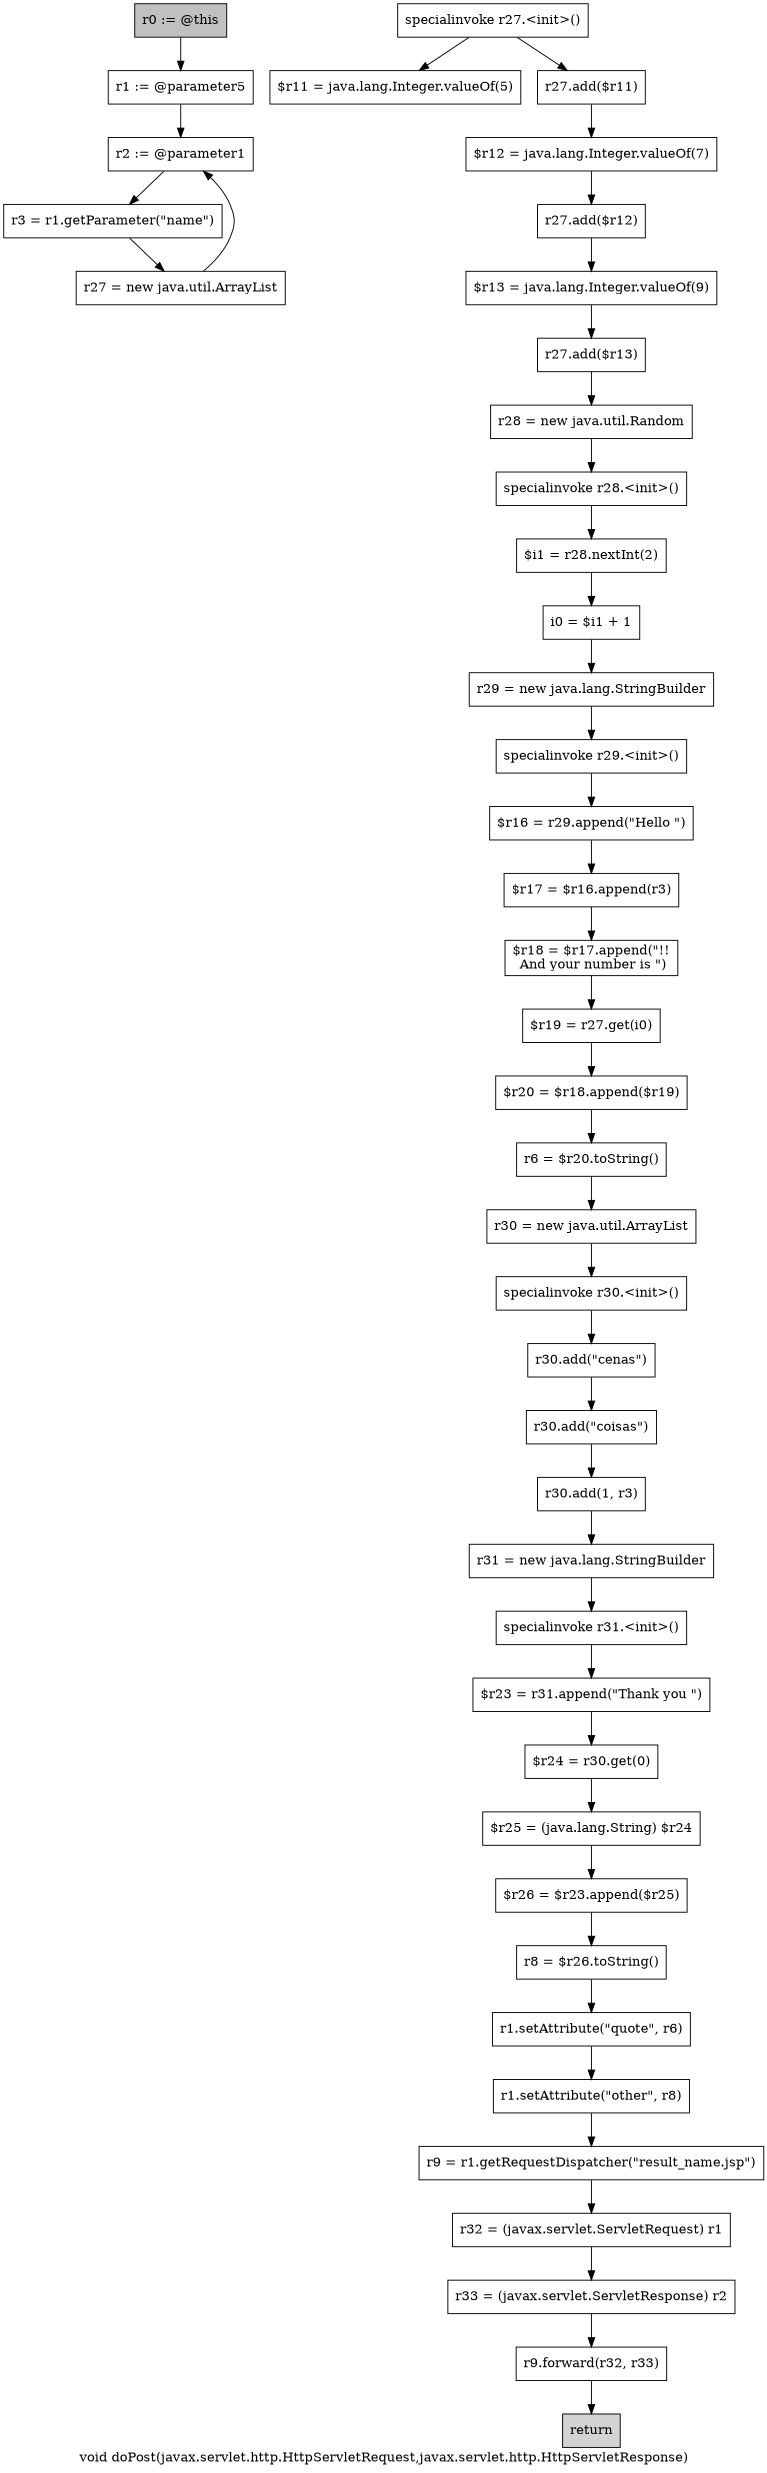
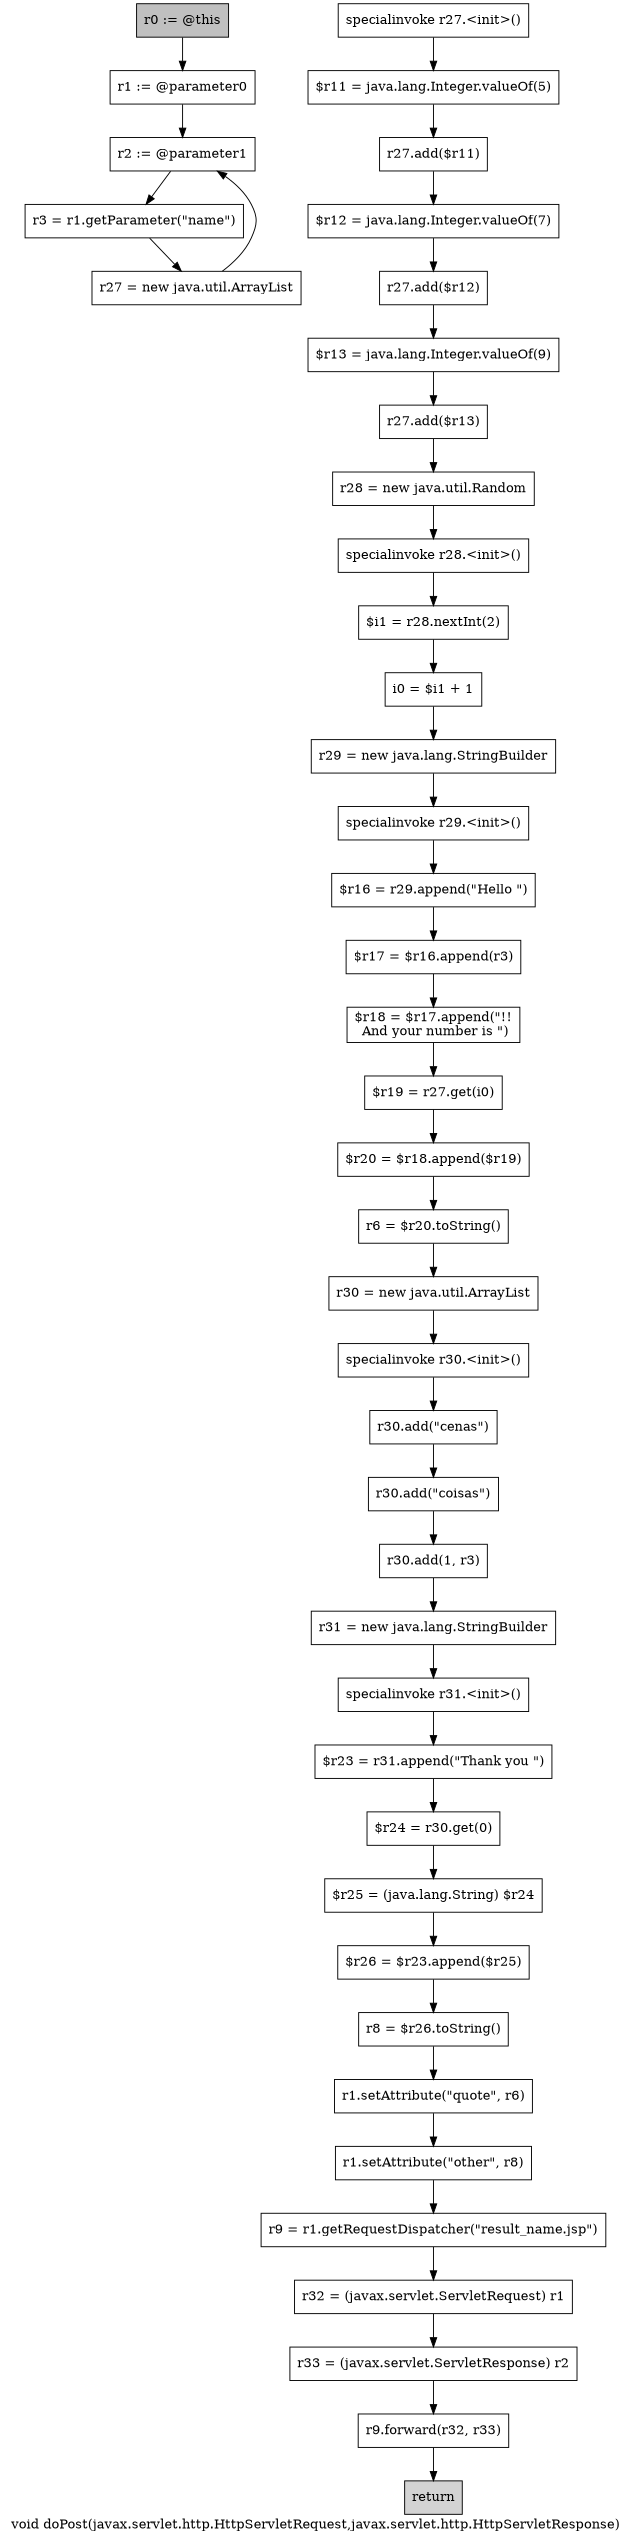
edge "specialinvoke r27.<init>()" -> "r27.add($r11)": now "$r11 = java.lang.Integer.valueOf(5)" -> "r27.add($r11)"
node "r1 := @parameter5": label "r1 := @parameter5" -> "r1 := @parameter0"
